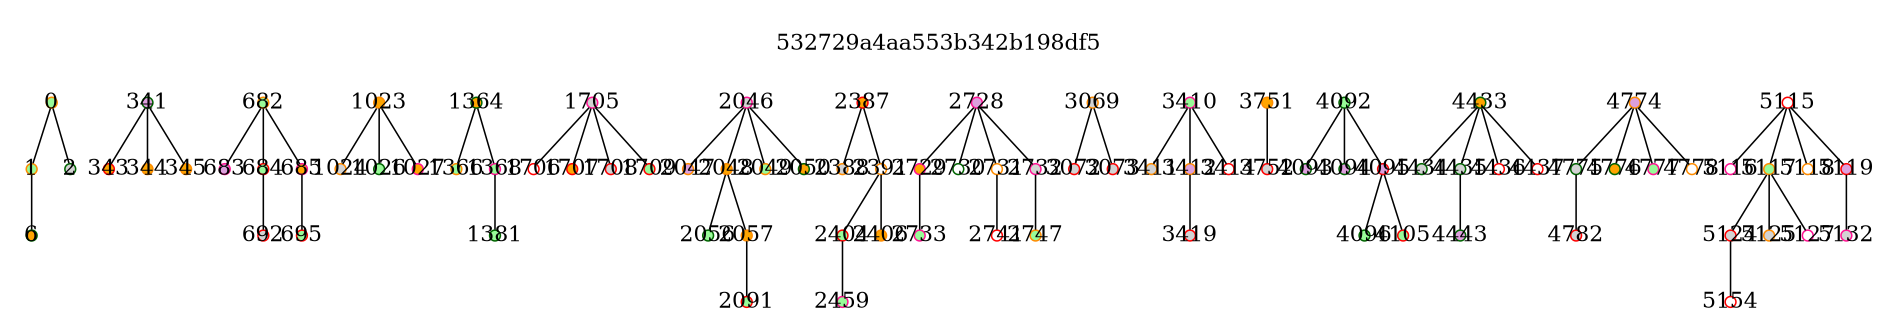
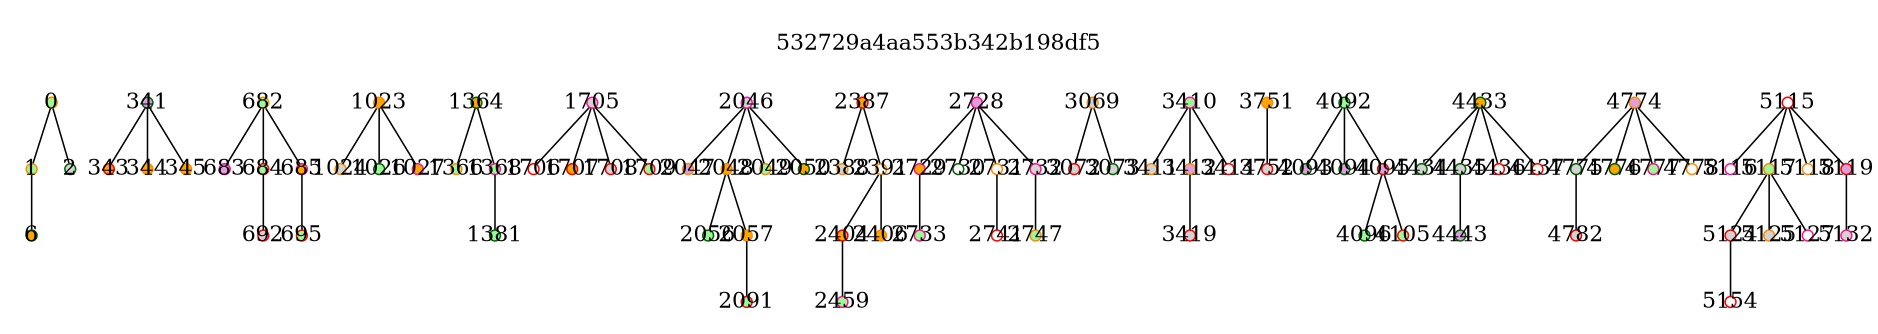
node "3073": color red -> darkgreen
node "2404": fillcolor palegreen -> orange
